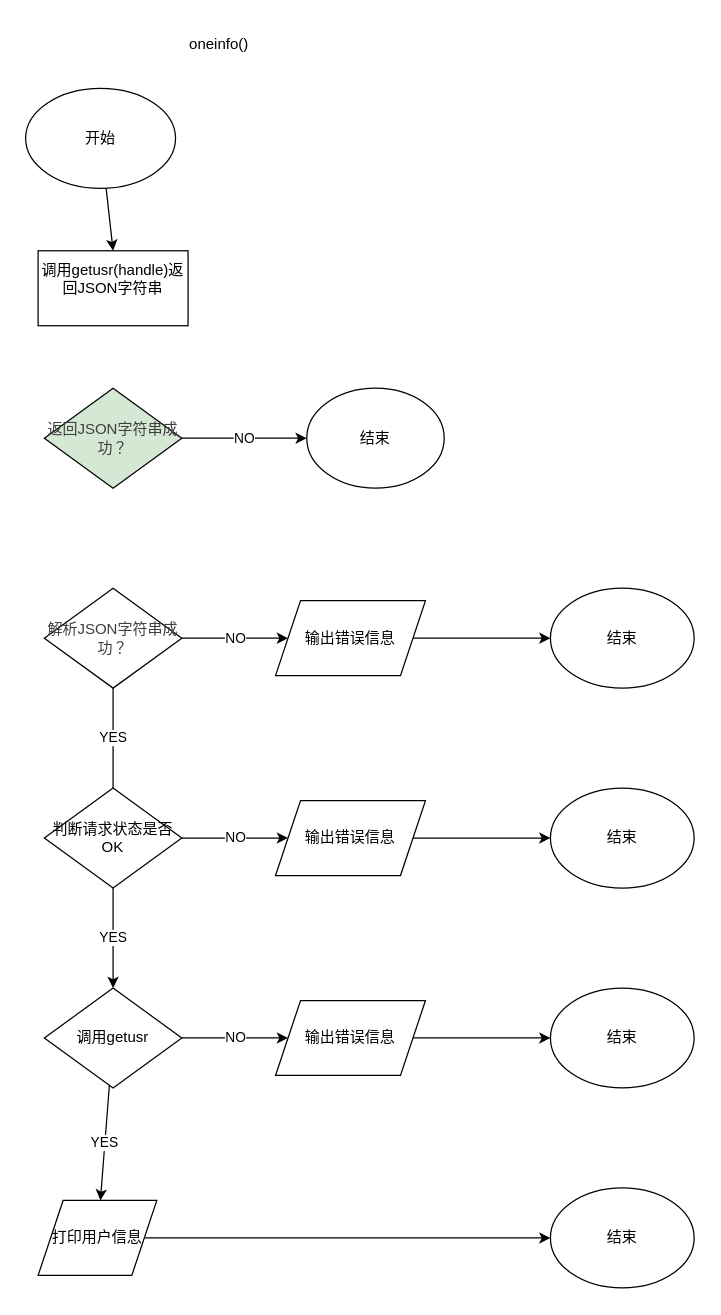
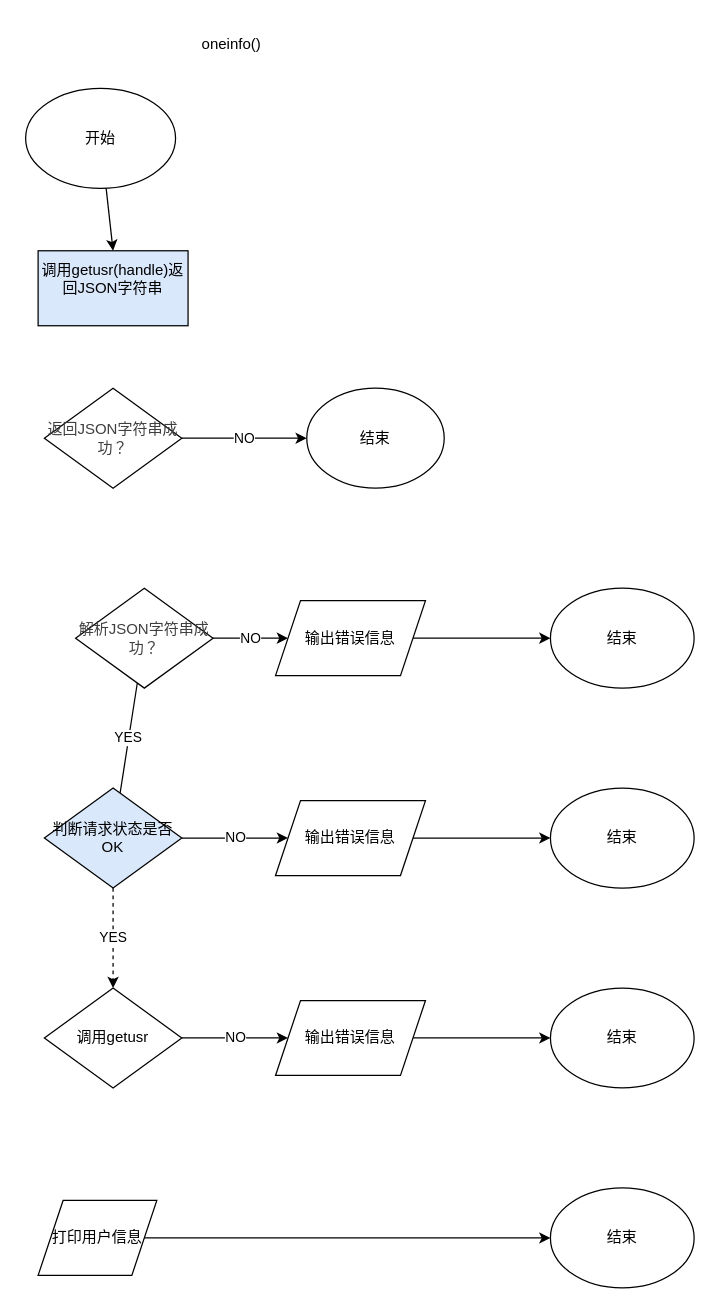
node "oneinfo()": moved (219, 44) -> (232, 44)
node "调用getusr(handle)返回JSON字符串": fillcolor #ffffff -> #dae8fc
node "返回JSON字符串成功？": fillcolor #d5e8d4 -> #ffffff
node "解析JSON字符串成功？": moved (113, 638) -> (144, 638)
node "判断请求状态是否OK": fillcolor #ffffff -> #dae8fc
edge "判断请求状态是否OK" -> "调用getusr": style solid -> dashed
edge "调用getusr" -> "打印用户信息": removed, label "YES"
